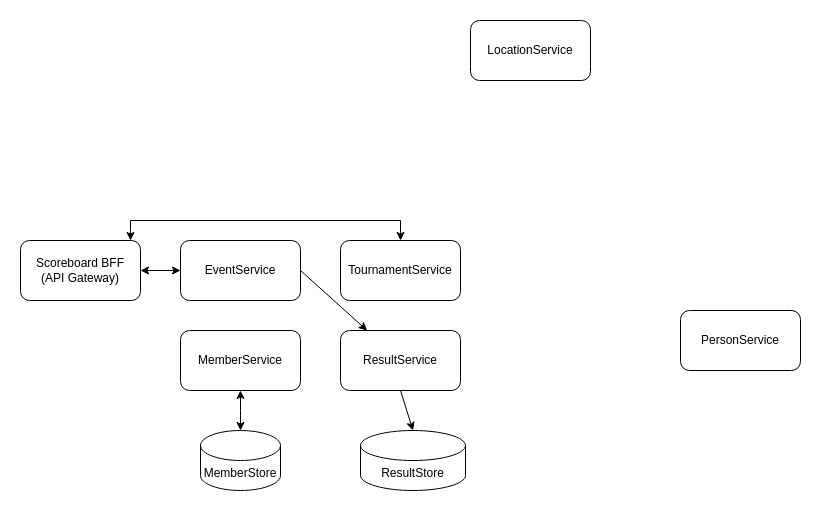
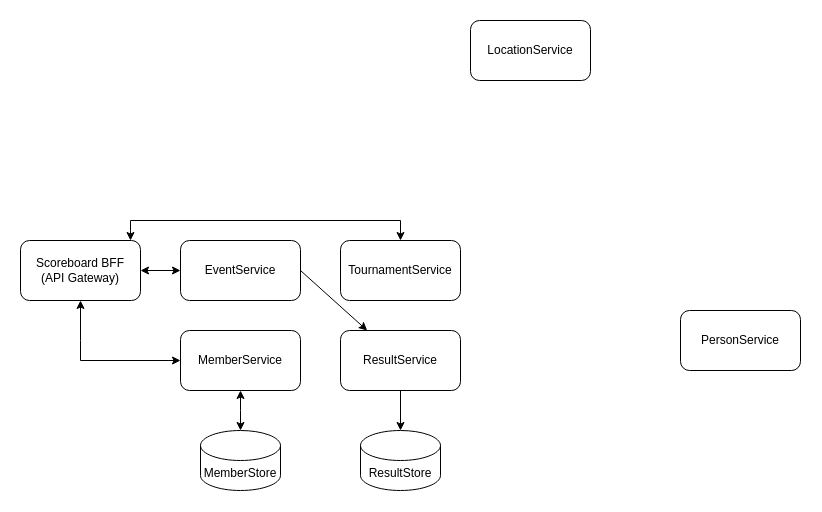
edge "Scoreboard BFF (API Gateway)" -- "MemberService": added
node "ResultStore": size 105x60 -> 80x60
